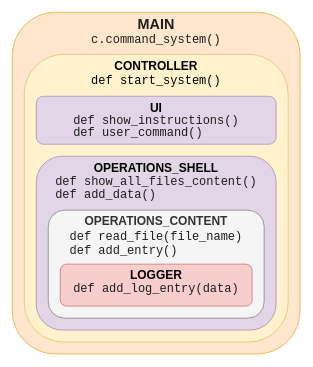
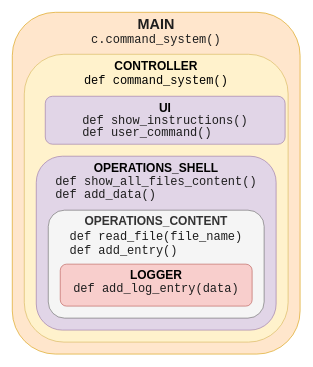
node "CONTROLLER def start_system()": label "CONTROLLER def start_system()" -> "CONTROLLER def command_system()"
node "UI def show_instructions() def user_command()": moved (156, 120) -> (165, 120)
